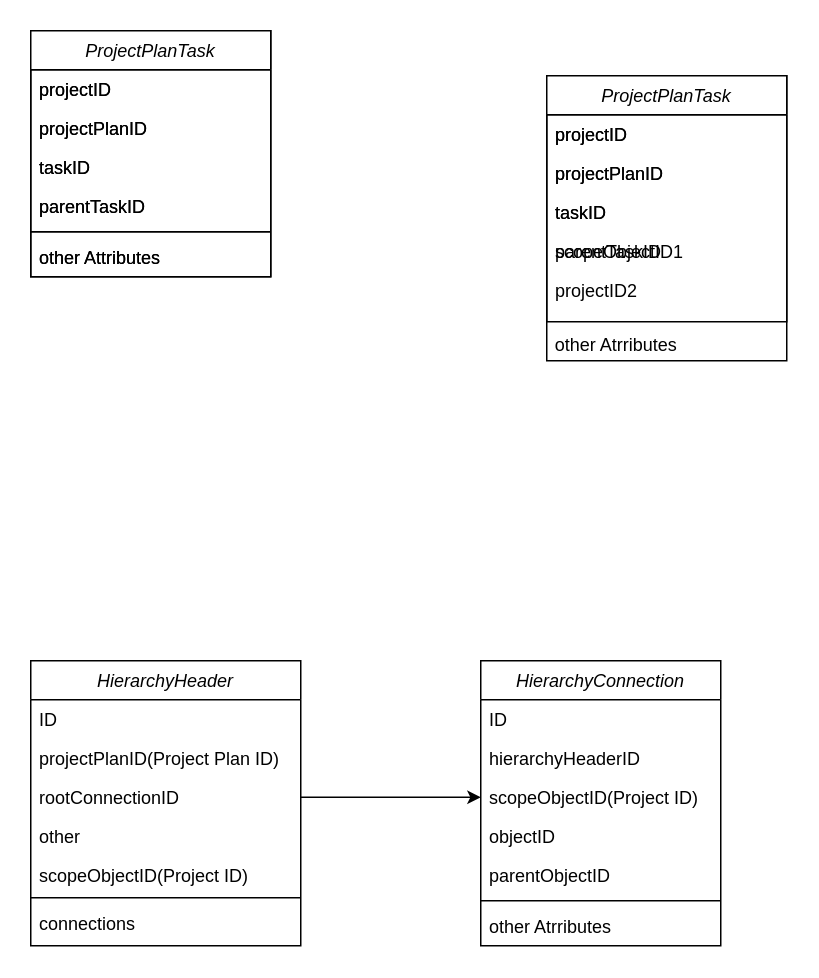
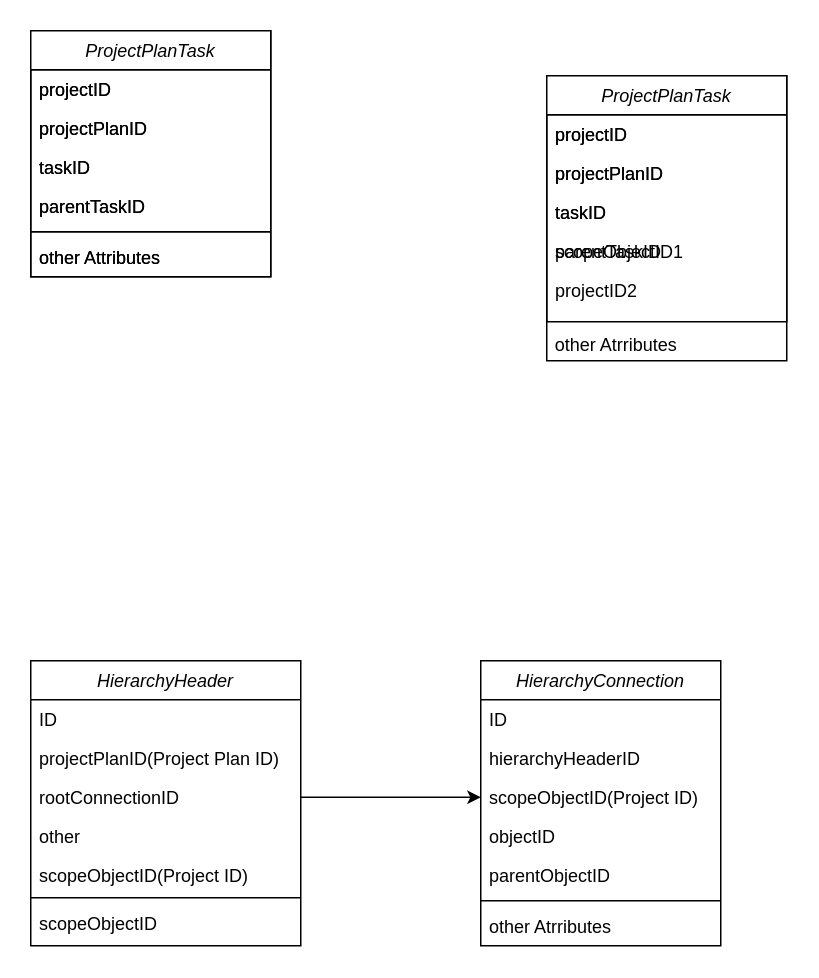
node "connections": label "connections" -> "scopeObjectID"
